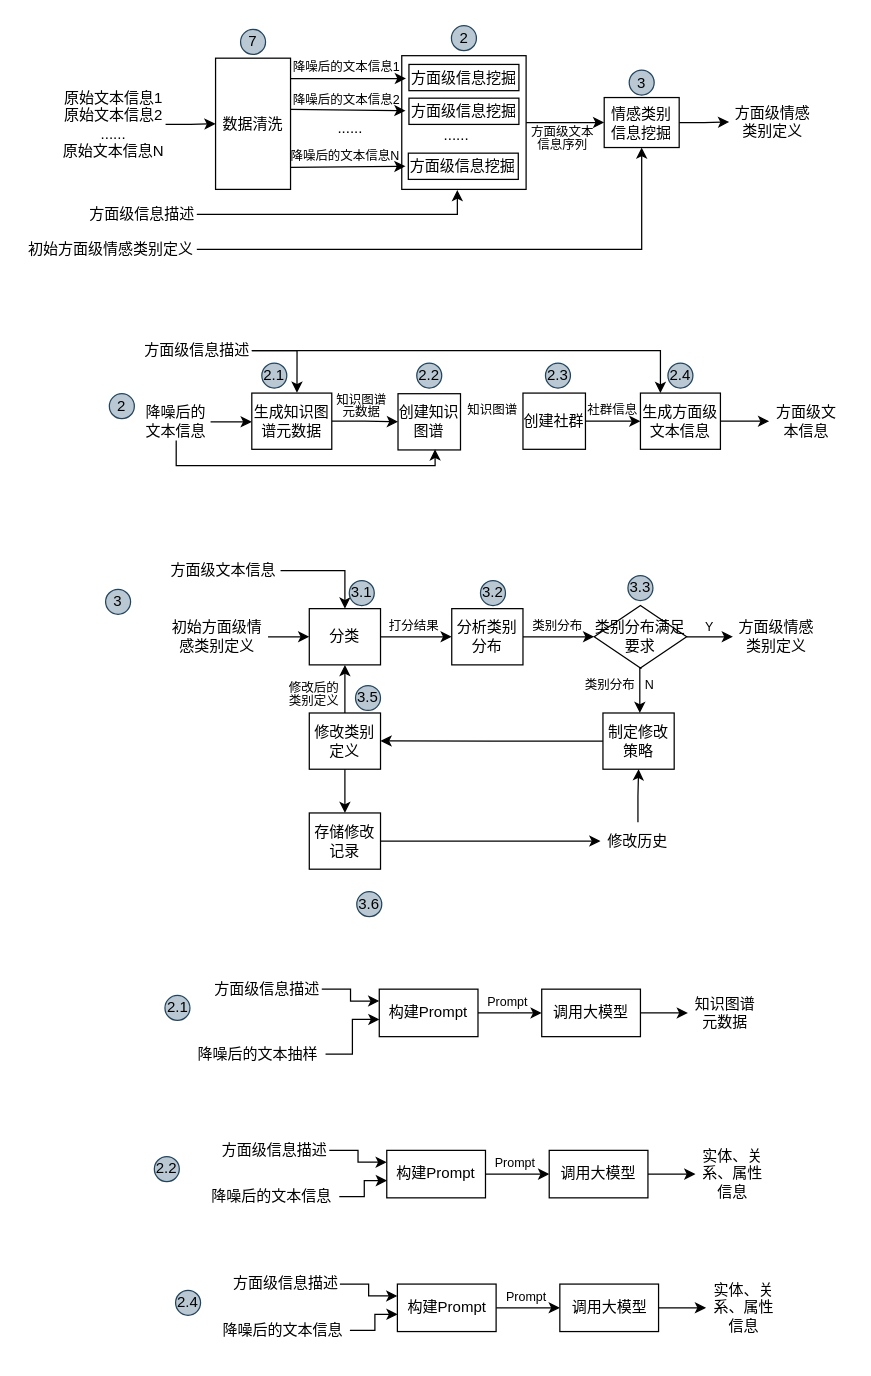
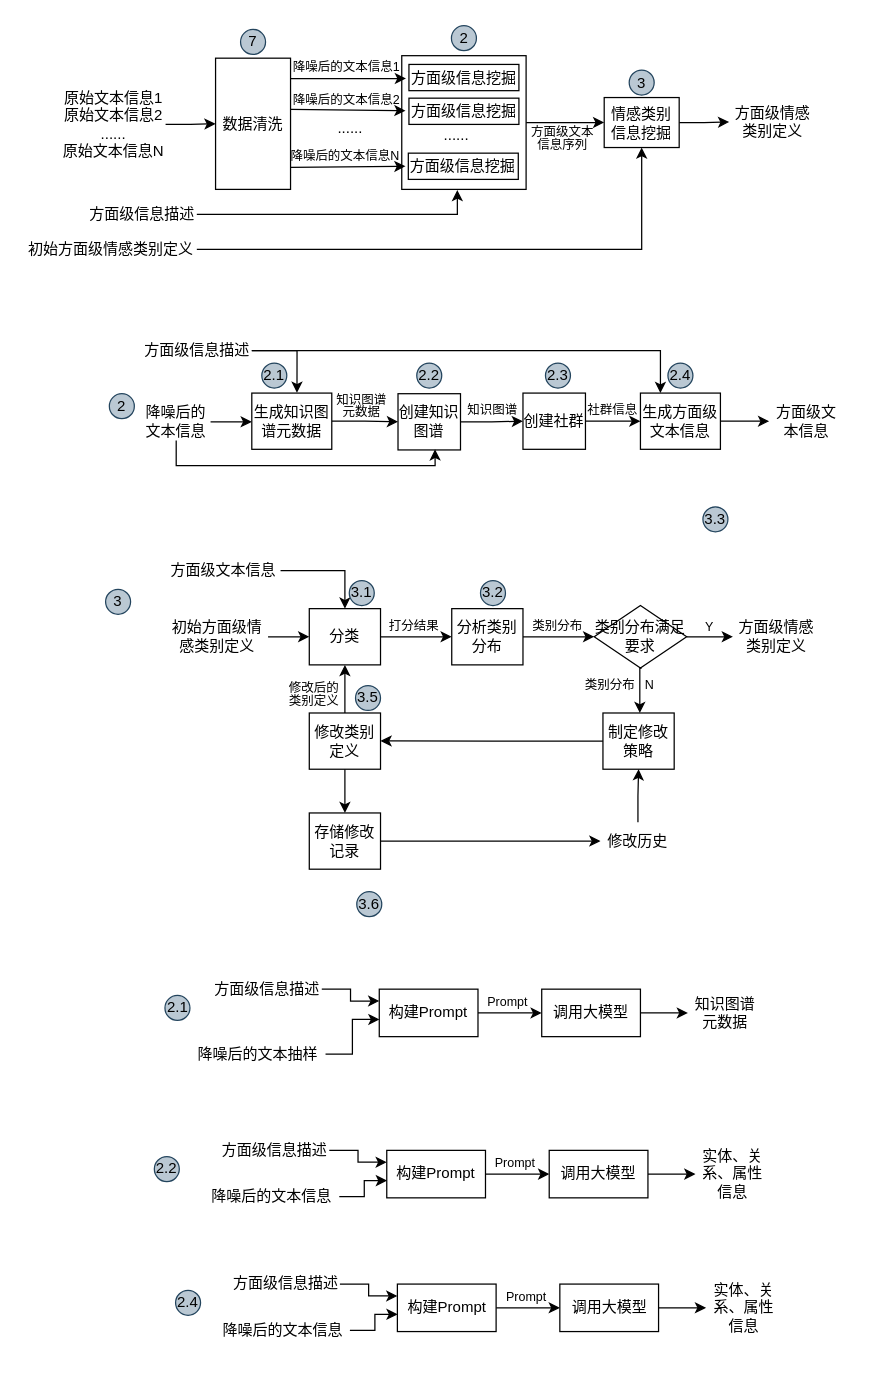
edge "创建知识图谱" -> "创建社群": added
node "3.3": moved (641, 588) -> (716, 519)
